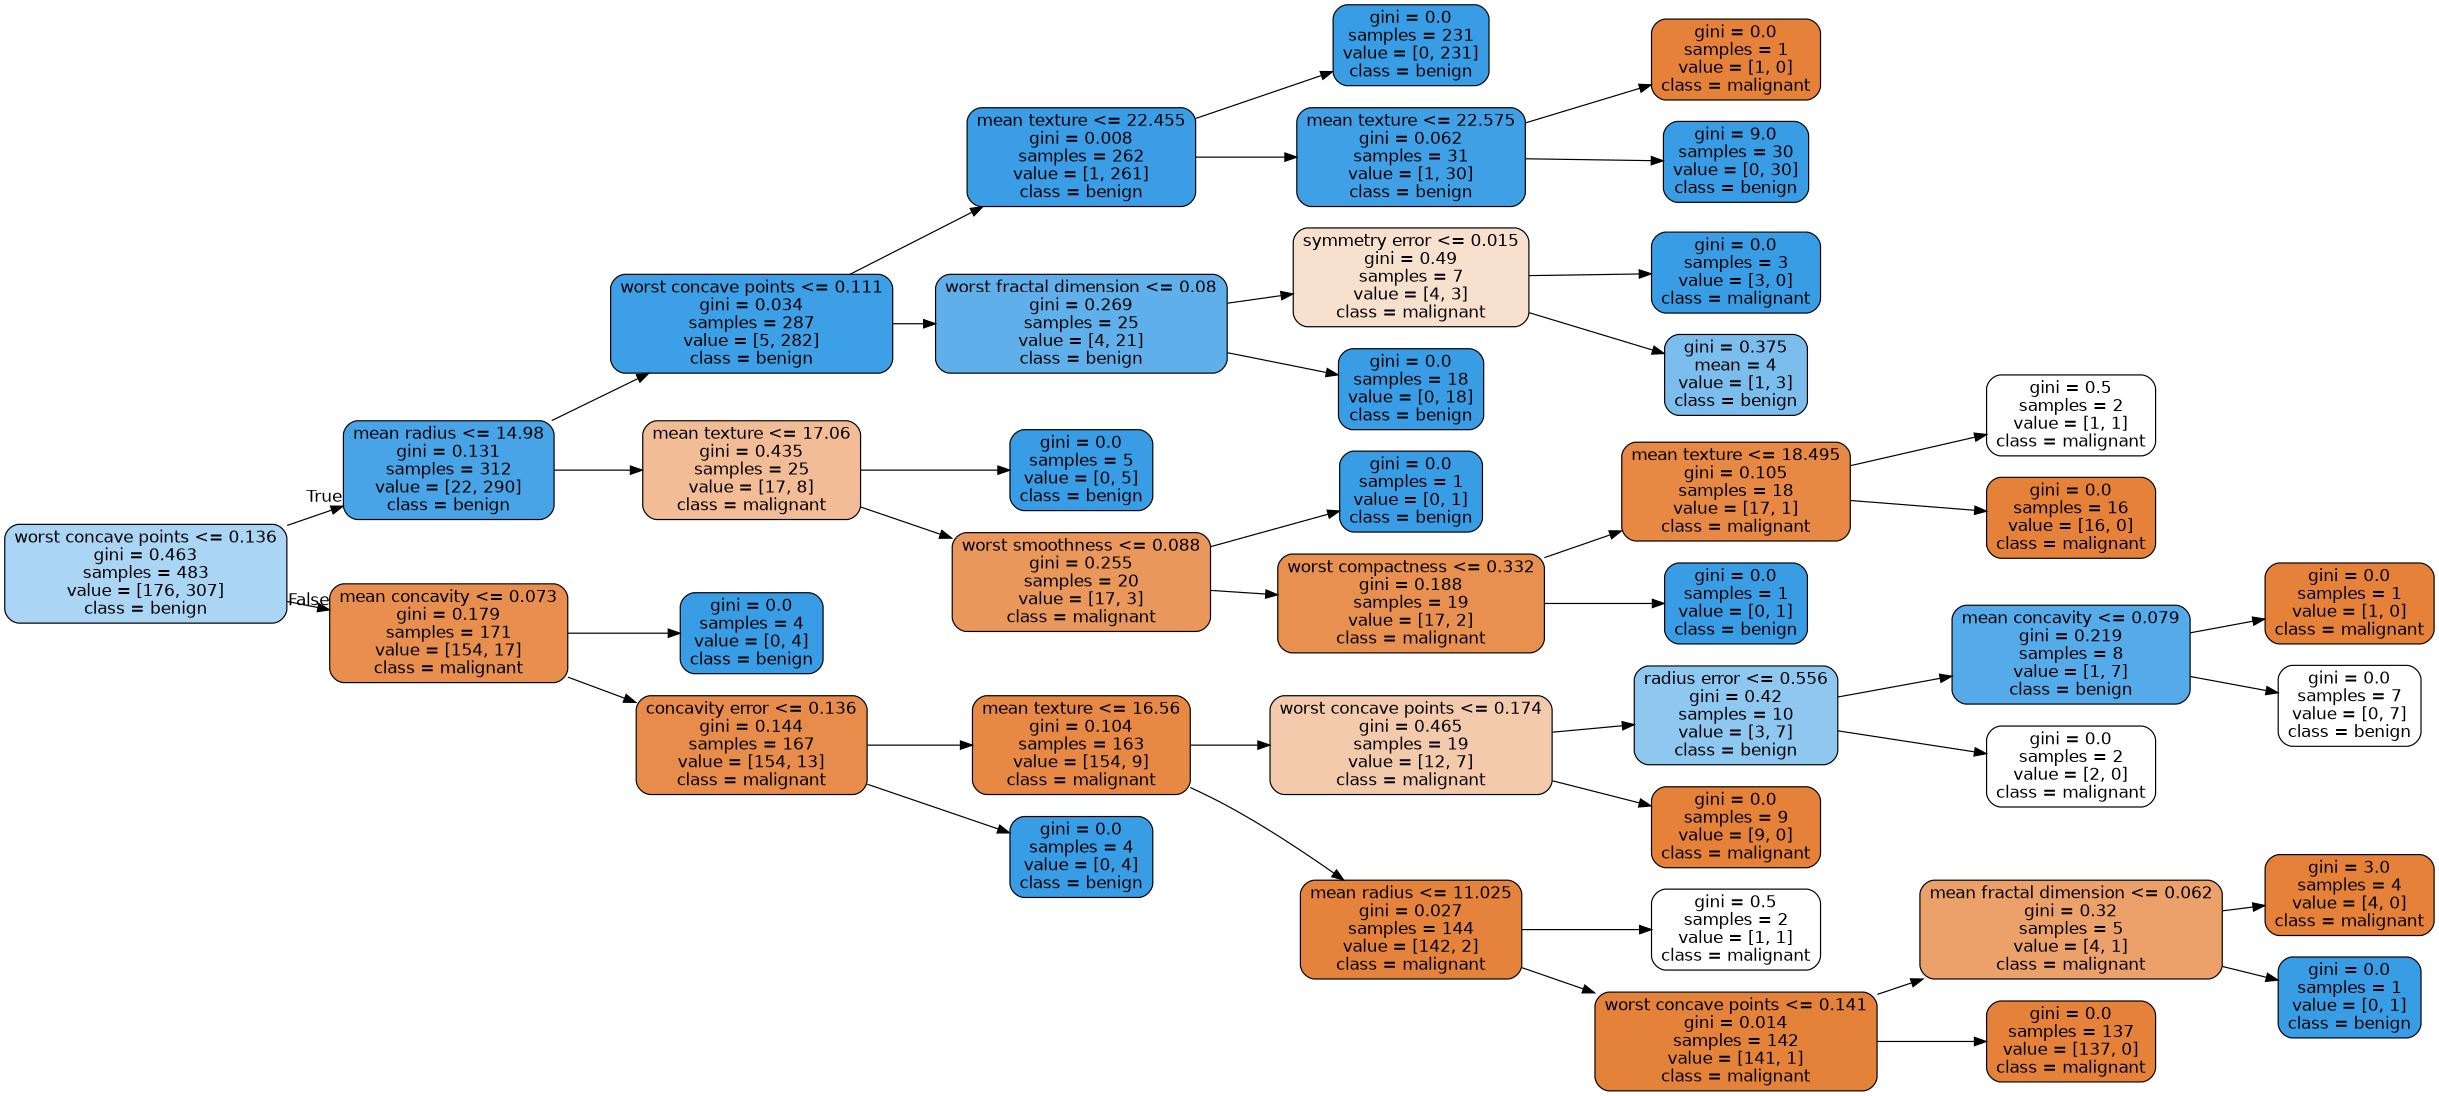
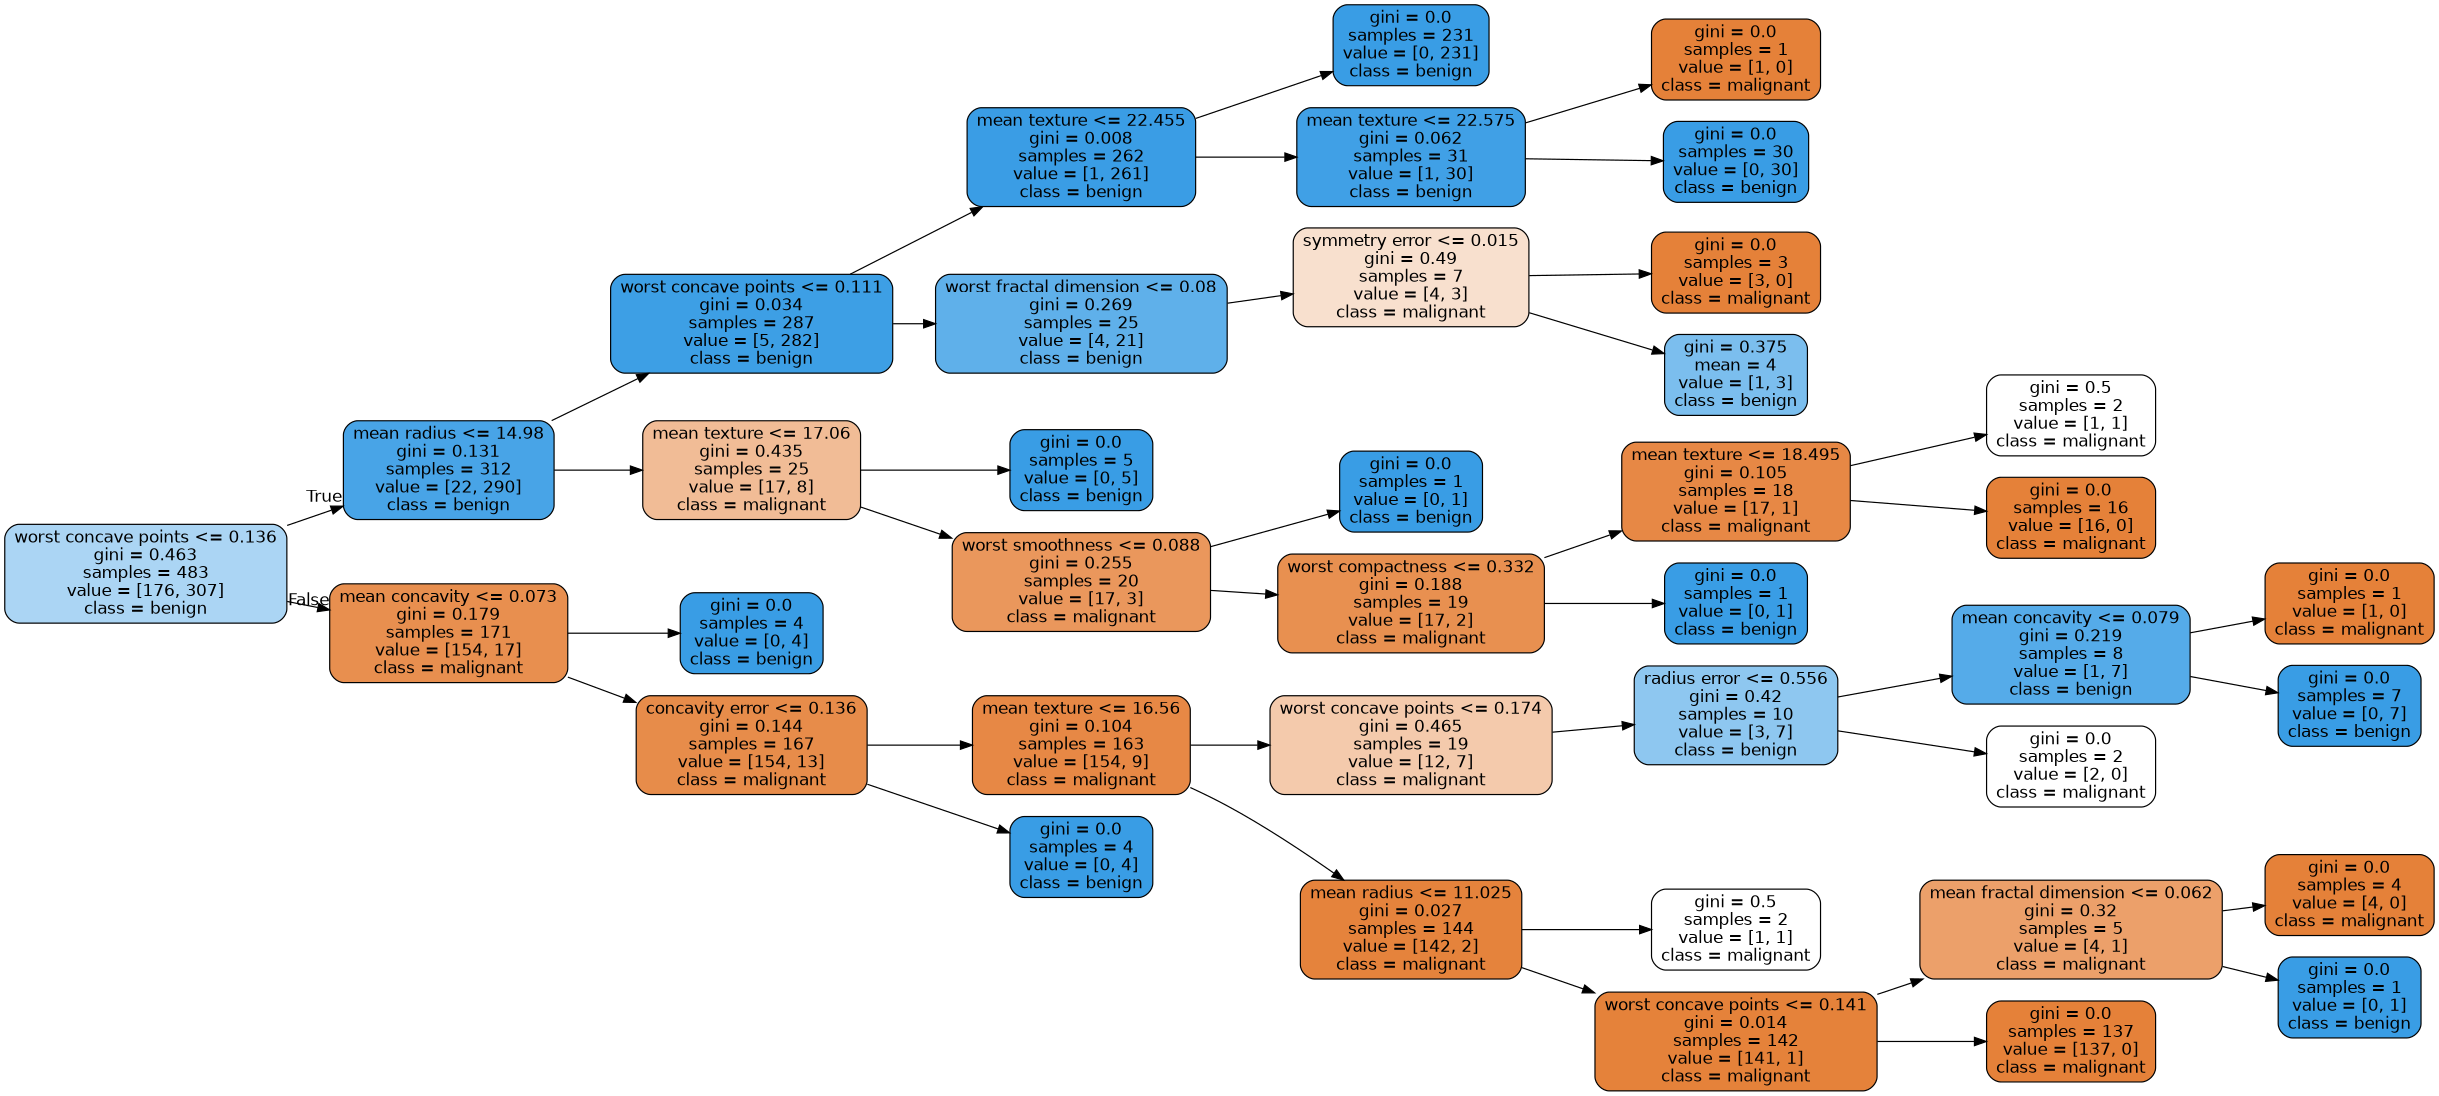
node "gini = 9.0 samples = 30 value = [0, 30] class = benign": label "gini = 9.0 samples = 30 value = [0, 30] class = benign" -> "gini = 0.0 samples = 30 value = [0, 30] class = benign"
node "gini = 0.0 samples = 3 value = [3, 0] class = malignant": fillcolor #399de5 -> #e58139
node "gini = 0.0 samples = 18 value = [0, 18] class = benign": removed
node "gini = 0.0 samples = 7 value = [0, 7] class = benign": fillcolor #ffffff -> #399de5
node "gini = 0.0 samples = 9 value = [9, 0] class = malignant": removed
node "gini = 3.0 samples = 4 value = [4, 0] class = malignant": label "gini = 3.0 samples = 4 value = [4, 0] class = malignant" -> "gini = 0.0 samples = 4 value = [4, 0] class = malignant"
